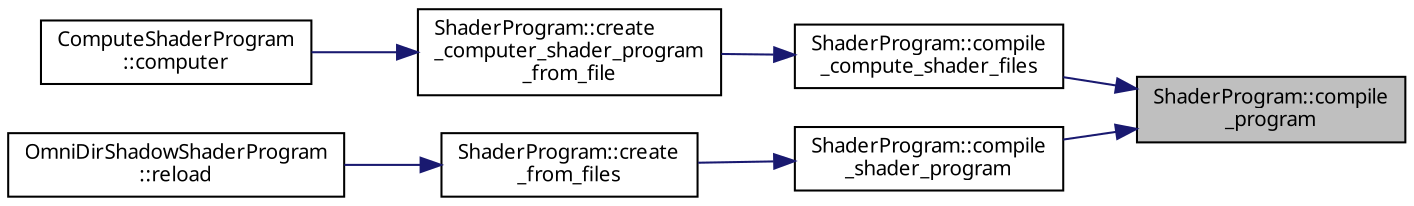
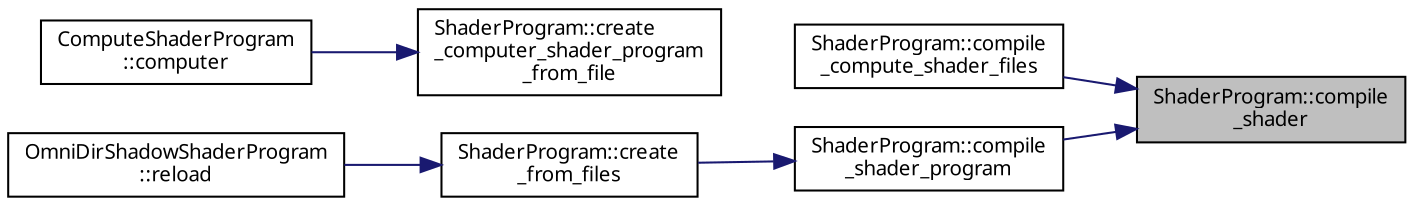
edge "ShaderProgram::create _computer_shader_program _from_file" -> "ShaderProgram::compile _compute_shader_files": removed
node "ShaderProgram::compile _program": label "ShaderProgram::compile _program" -> "ShaderProgram::compile _shader"
